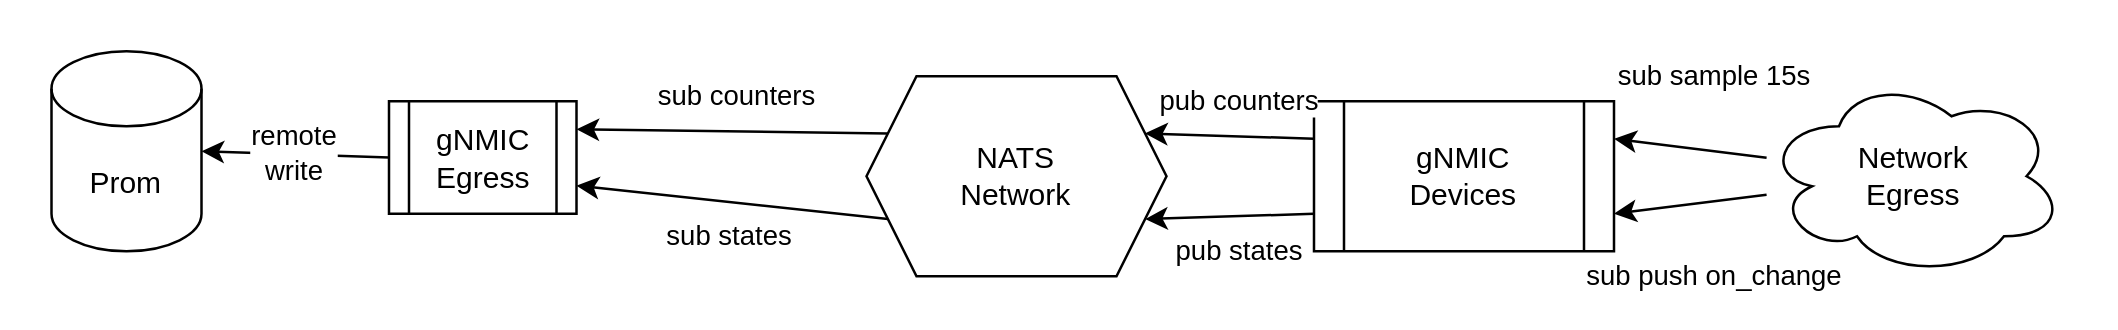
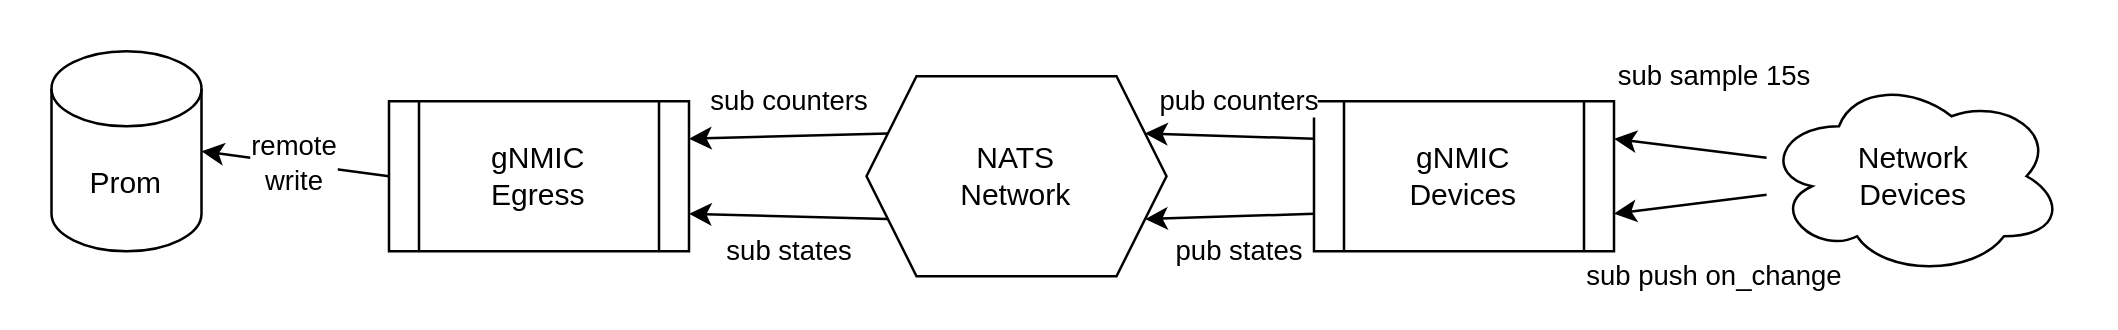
node "gNMIC Egress": size 188x113 -> 300x150
node "Network Egress": label "Network Egress" -> "Network Devices"
